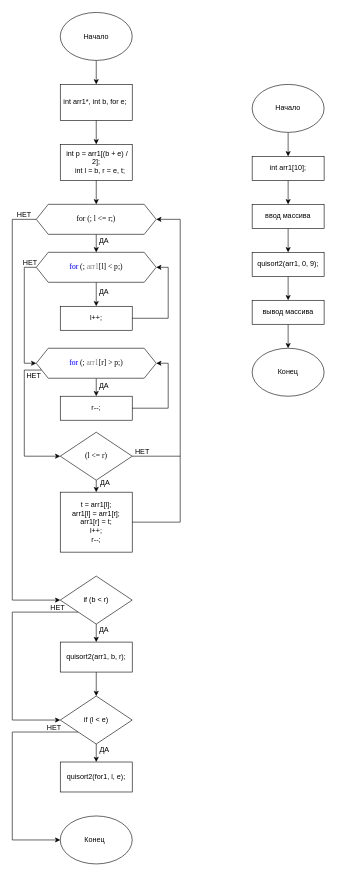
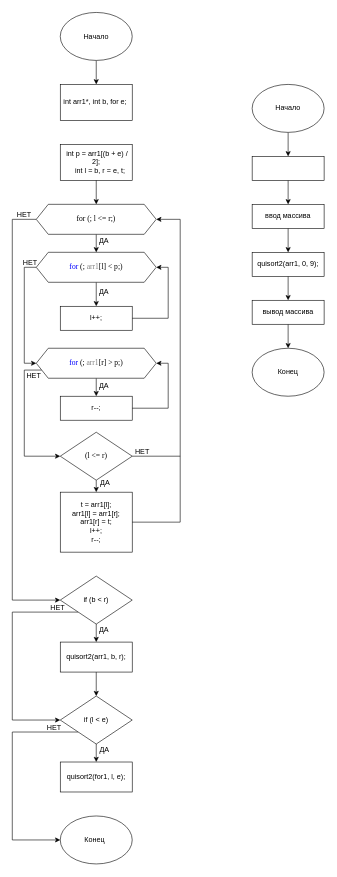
edge "int arr1*, int b, for e;" -> "int p = arr1[(b + e) / 2]; int l = b, r = e, t;": removed
node "int arr1[10];": removed
